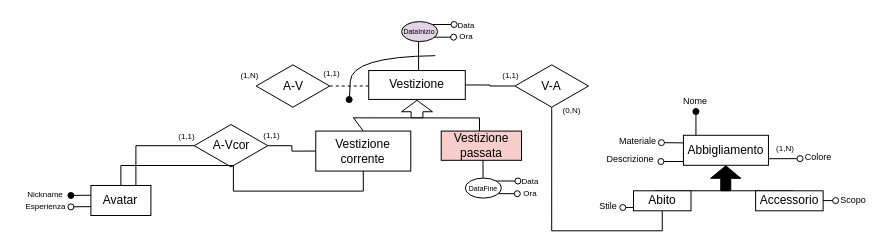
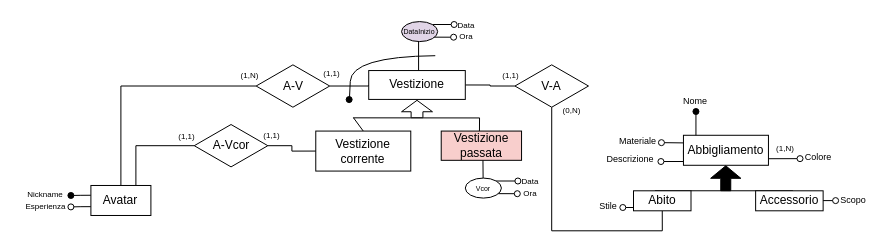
edge "Vestizione" -- "A-V": style dashed -> solid
node "DataFine": label "DataFine" -> "Vcor"
edge "Vestizione corrente" -- "Avatar": now "A-V" -- "Avatar"
